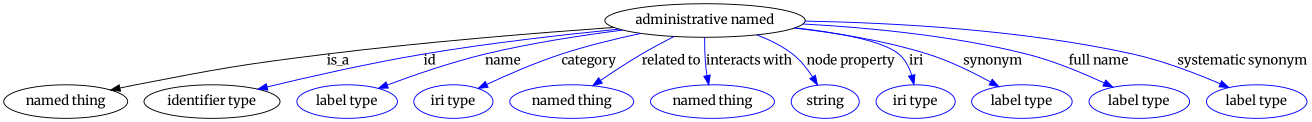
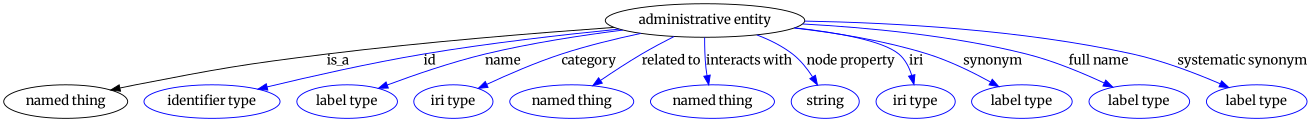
node "administrative named": label "administrative named" -> "administrative entity"
node "identifier type": color black -> blue
